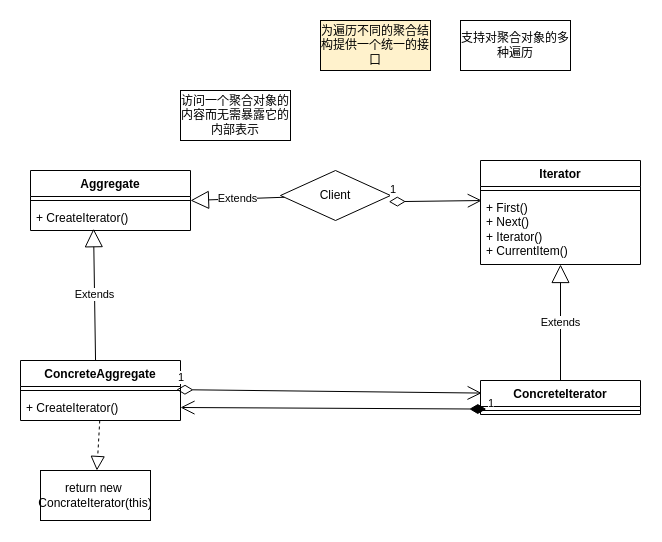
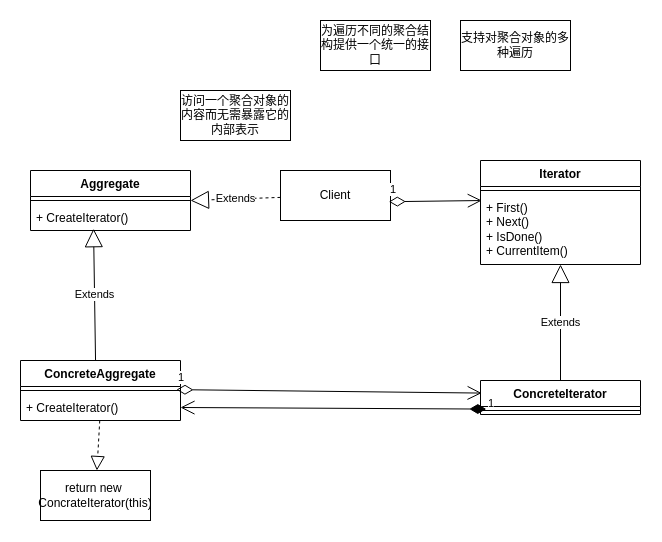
node "为遍历不同的聚合结构提供一个统一的接口": fillcolor #fff2cc -> #ffffff
node "Client": shape diamond -> rectangle
edge "Client" -> "Aggregate": style solid -> dashed
node "+ First() + Next() + Iterator() + CurrentItem()": label "+ First() + Next() + Iterator() + CurrentItem()" -> "+ First() + Next() + IsDone() + CurrentItem()"
